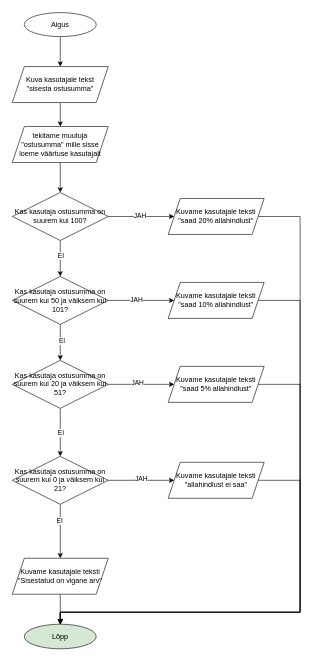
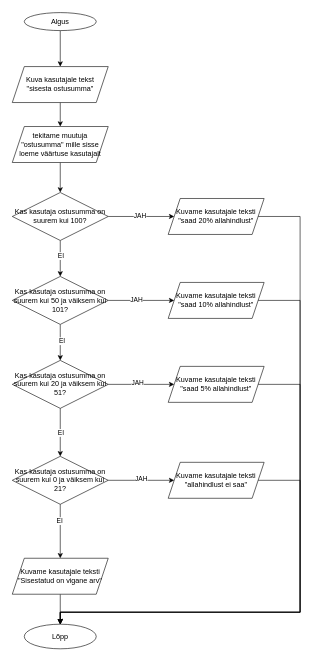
node "Algus": size 72x24 -> 72x18
node "Lõpp": fillcolor #d5e8d4 -> #ffffff
